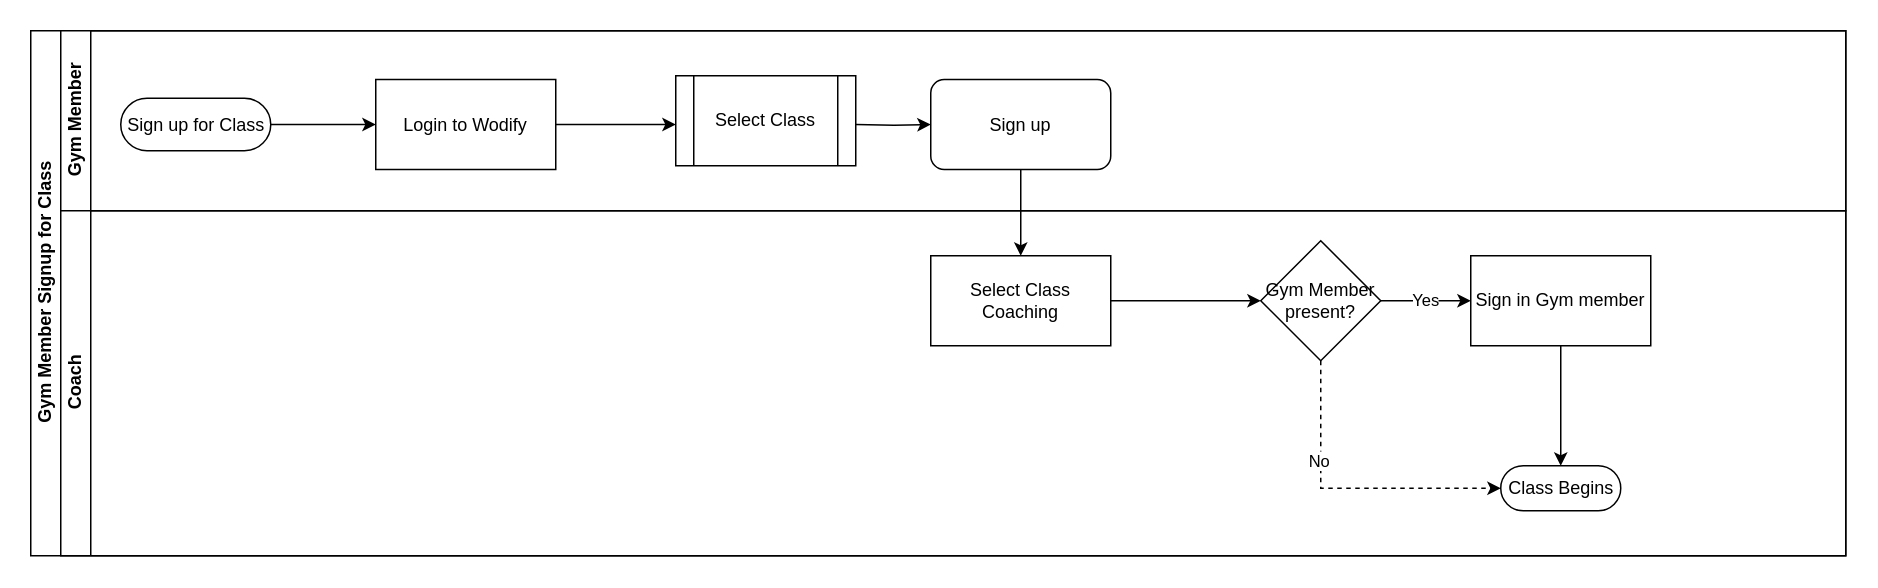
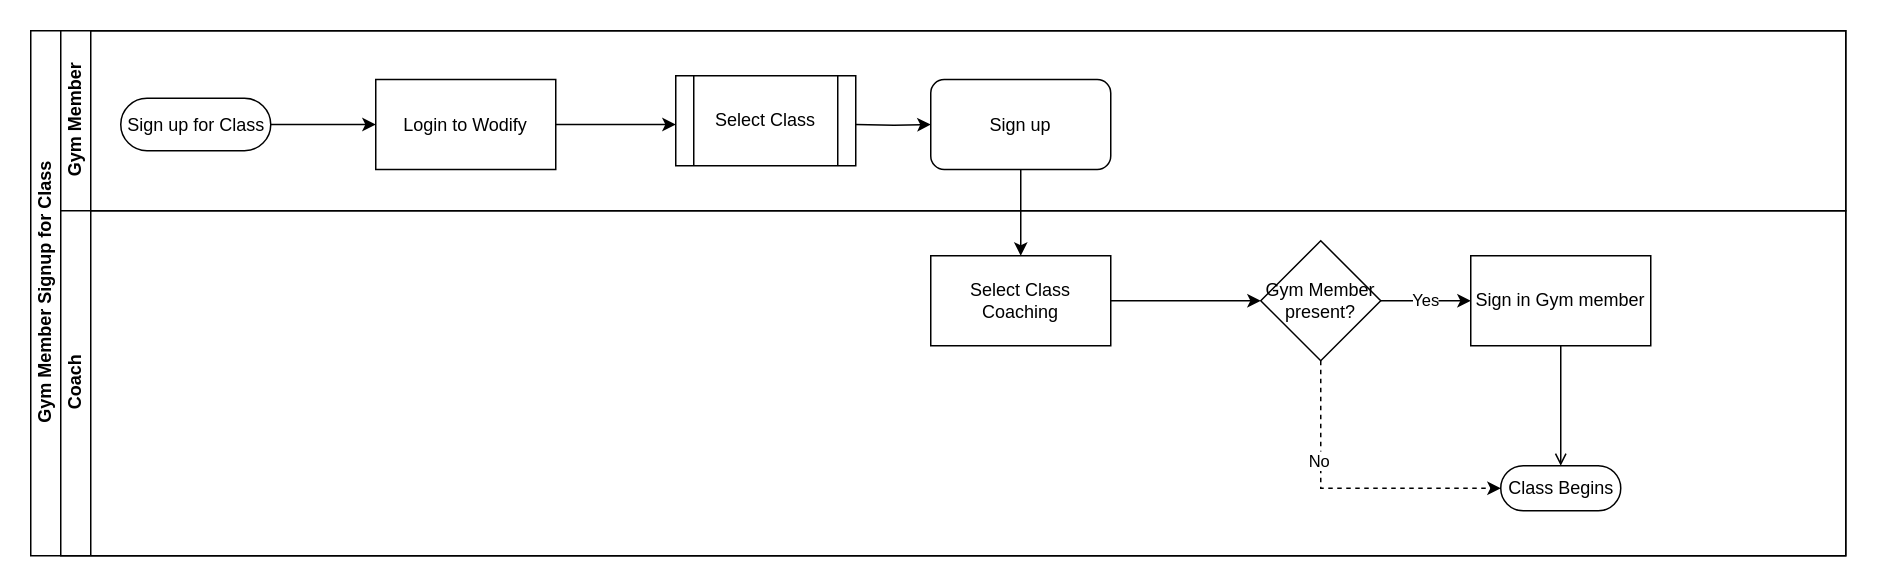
edge "Sign in Gym member" -> "Class Begins": arrowhead classic -> open
